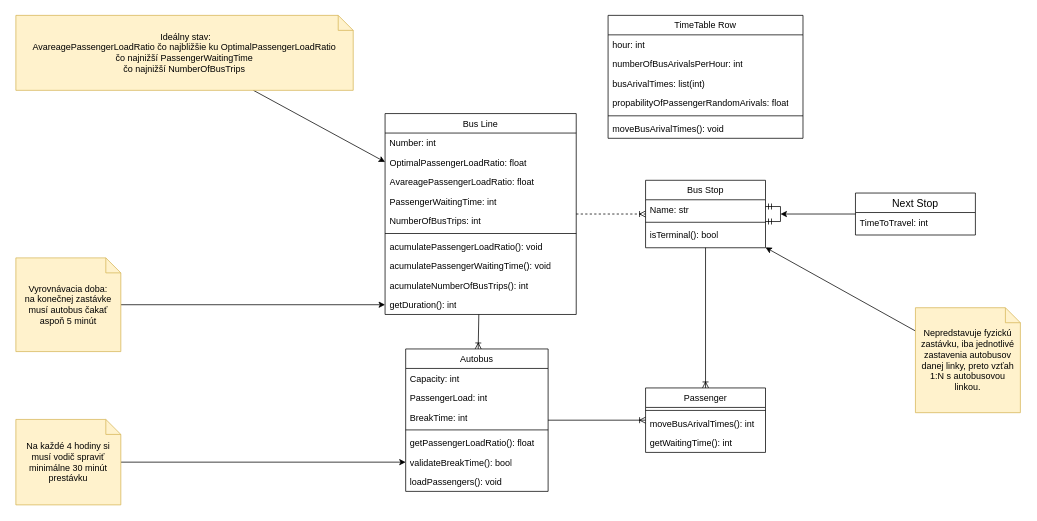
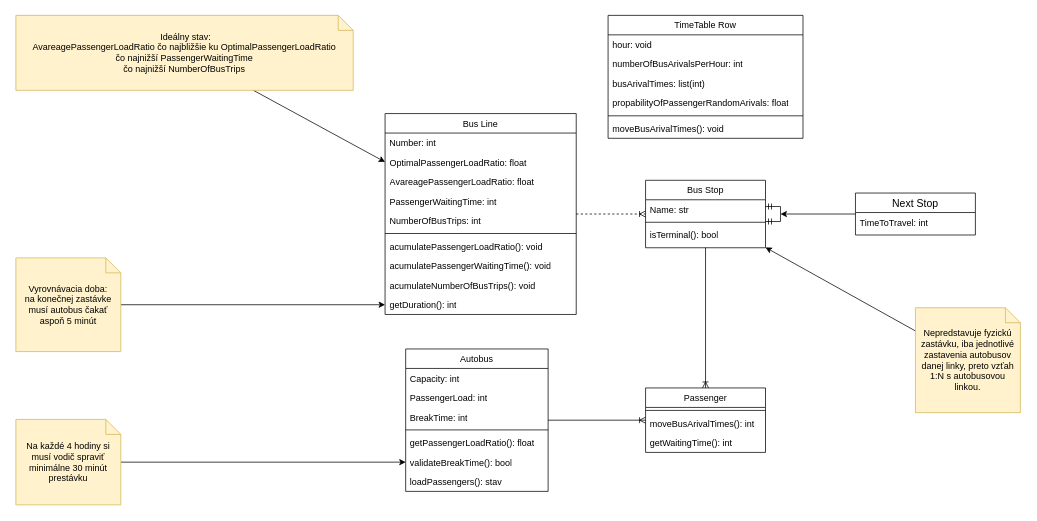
node "hour: int": label "hour: int" -> "hour: void"
node "acumulateNumberOfBusTrips(): int": label "acumulateNumberOfBusTrips(): int" -> "acumulateNumberOfBusTrips(): void"
edge "Bus Line" -> "Autobus": removed
node "loadPassengers(): void": label "loadPassengers(): void" -> "loadPassengers(): stav"
